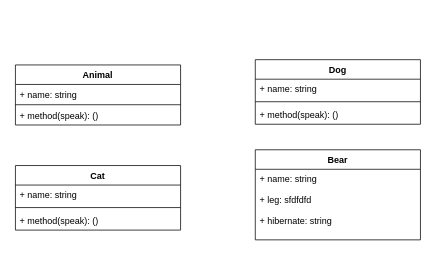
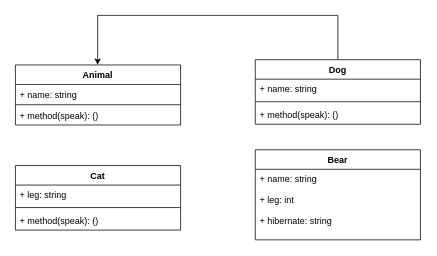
edge "Dog" -> "Animal": added
node "+ name: string + leg: sfdfdfd + hibernate: string": label "+ name: string + leg: sfdfdfd + hibernate: string" -> "+ name: string + leg: int + hibernate: string"
node "+ name: string sfdfdfd": label "+ name: string sfdfdfd" -> "+ leg: string sfdfdfd"
